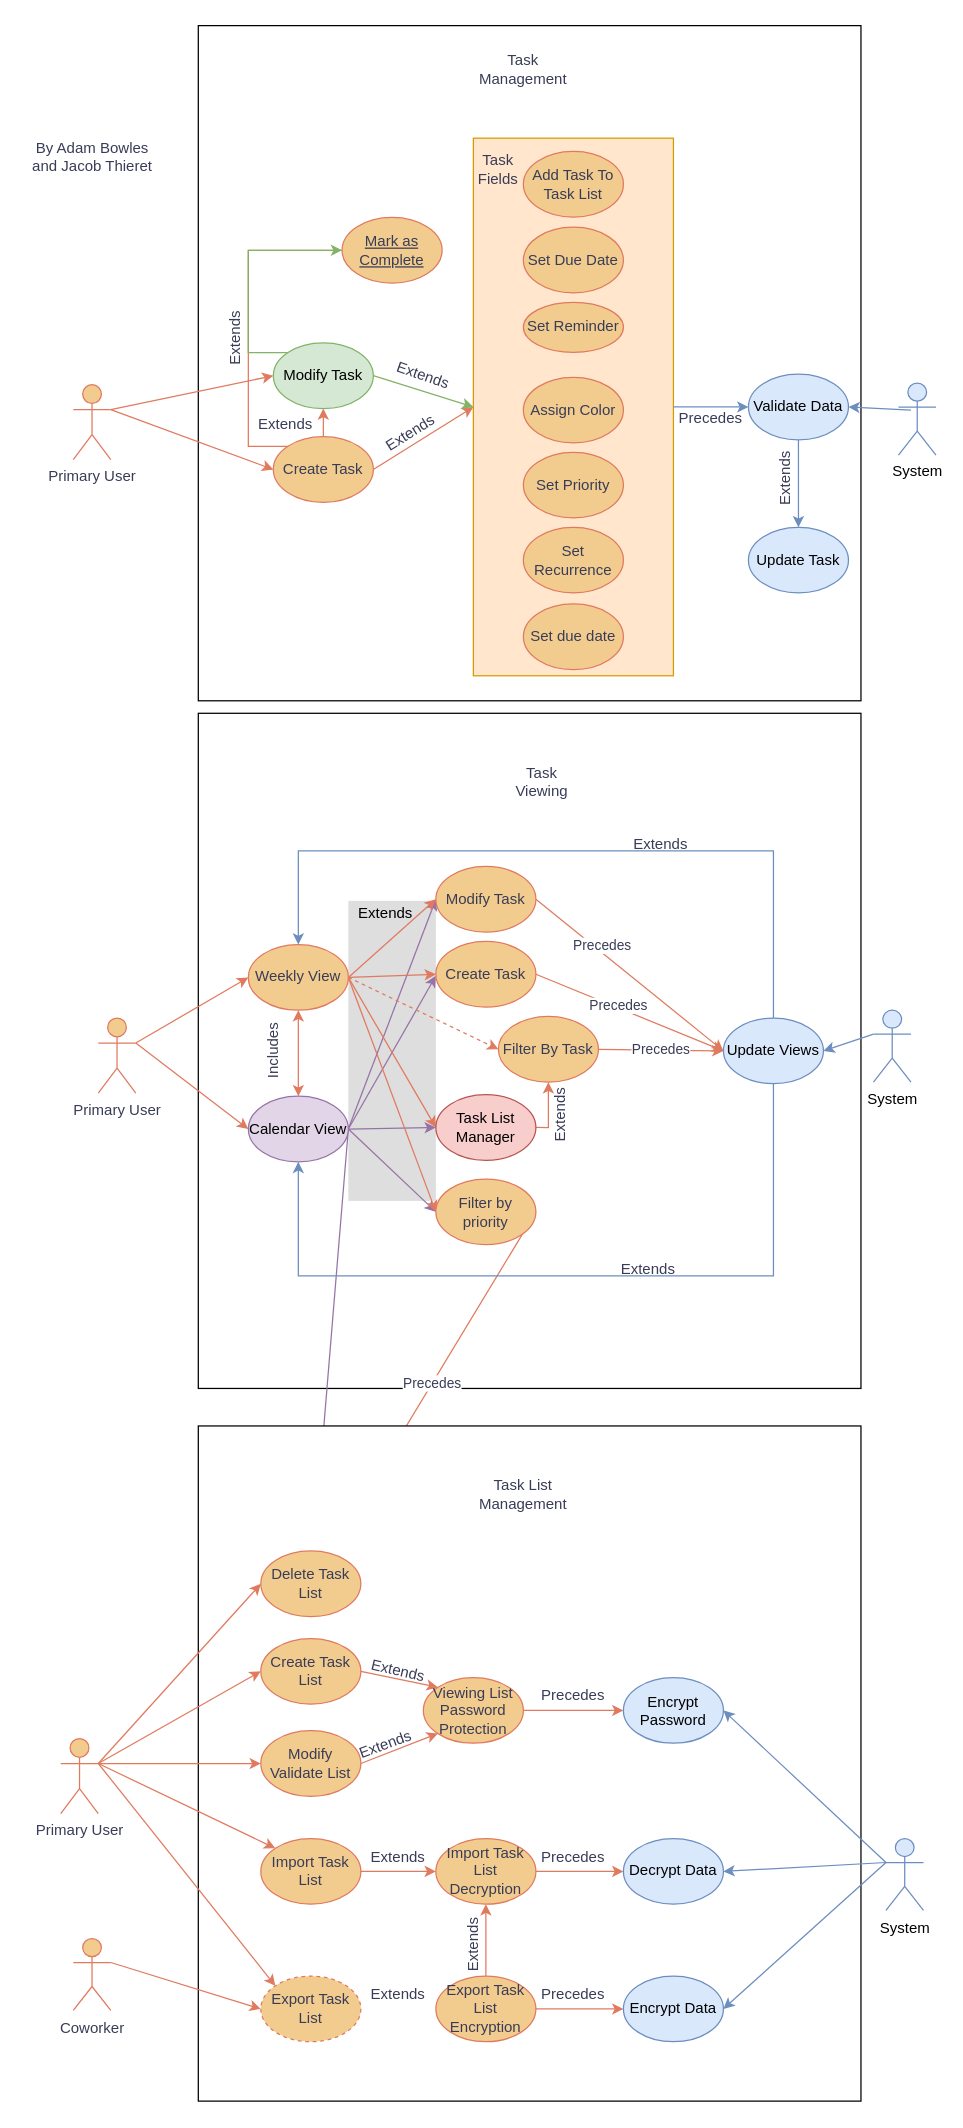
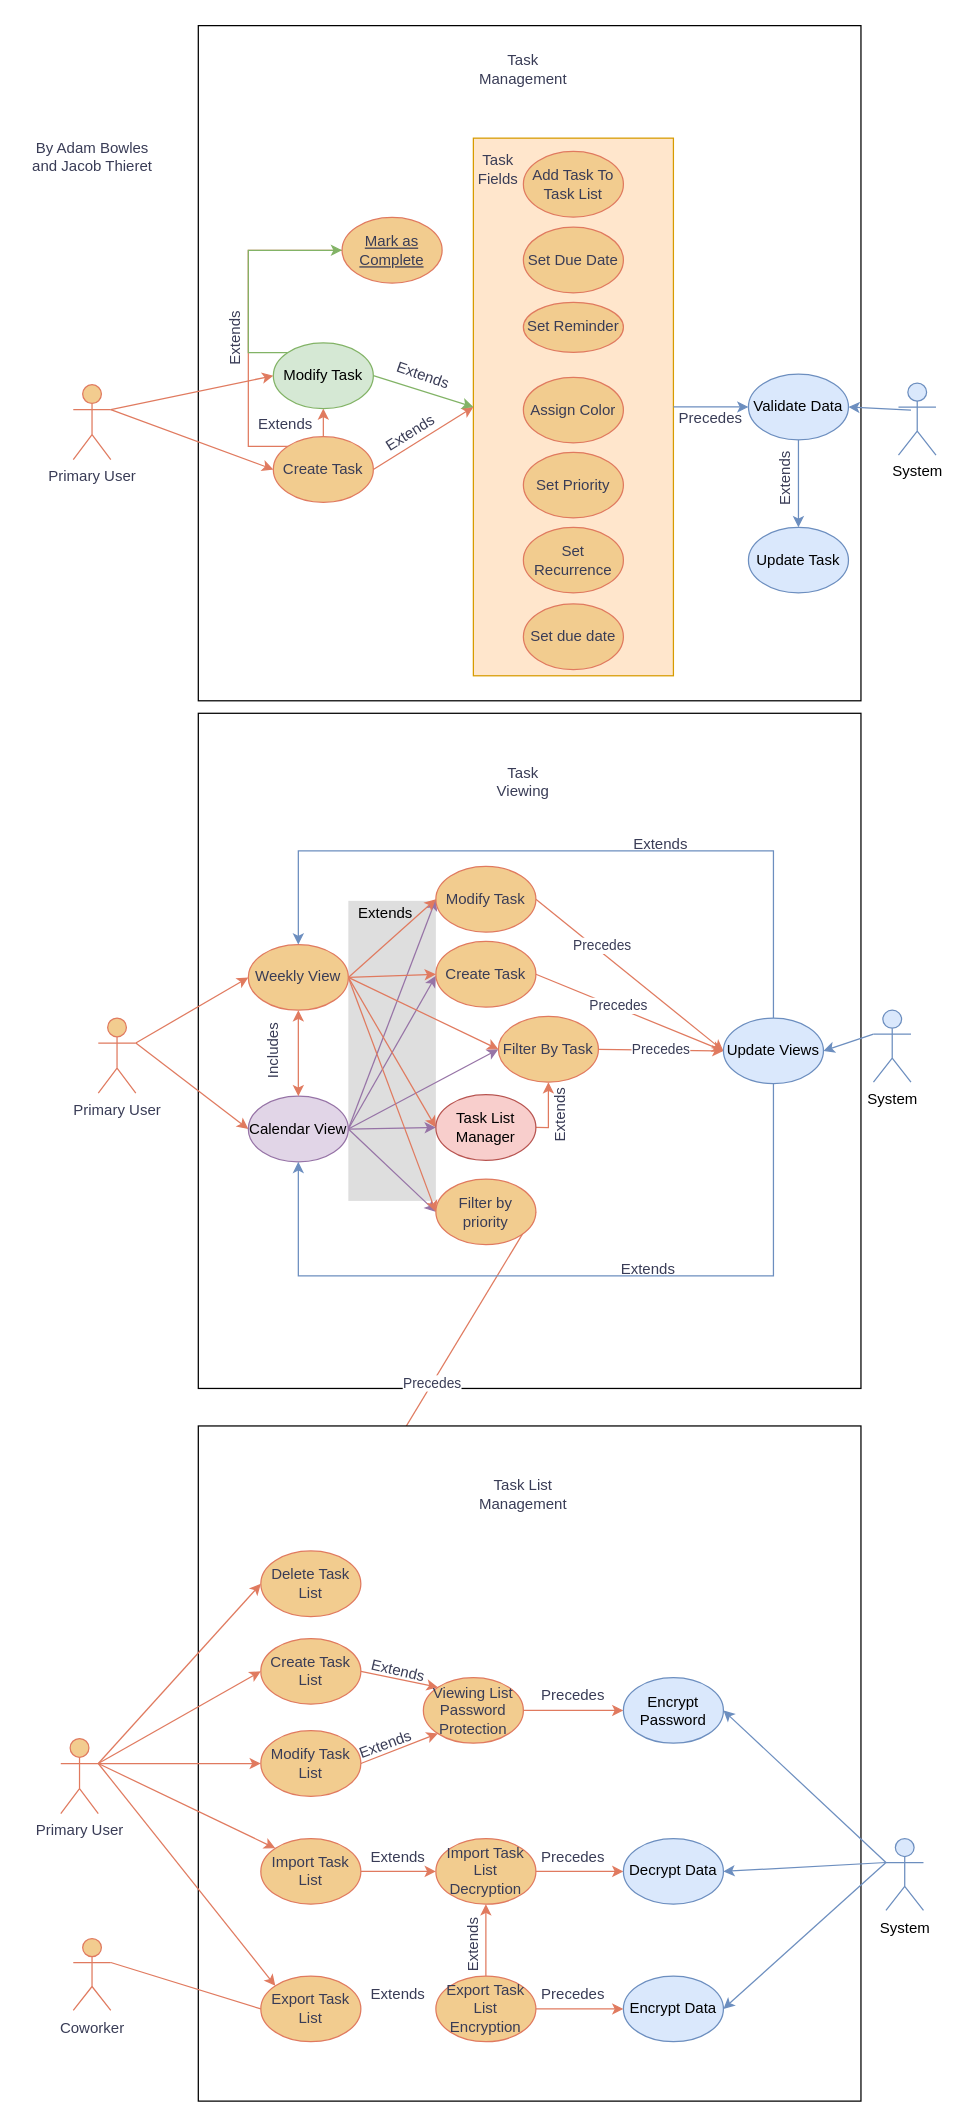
node "Task Viewing": moved (542, 782) -> (523, 782)
edge "Weekly View" -> "Filter By Task": style dashed -> solid
edge "Calendar View" -> "Delete Task List": now "Calendar View" -> "Filter By Task"
node "Modify Validate List": label "Modify Validate List" -> "Modify Task List"
edge "Coworker" -> "Export Task List": arrowhead classic -> none
node "Export Task List": style dashed -> solid
